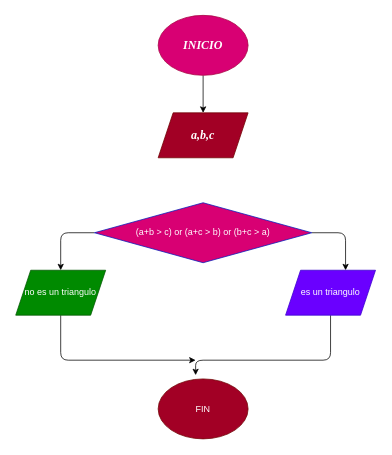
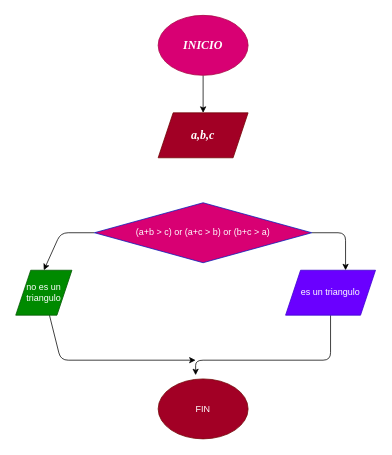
node "no es un triangulo": size 90x45 -> 56x45
